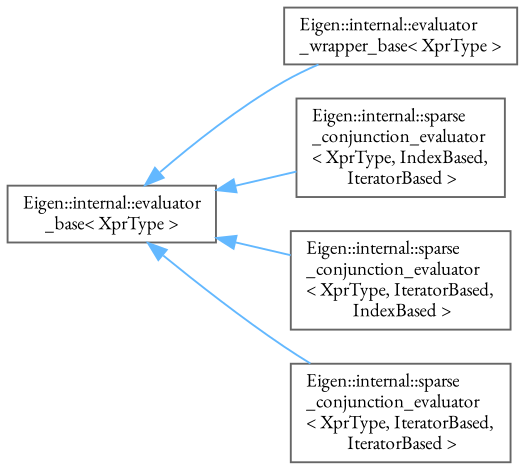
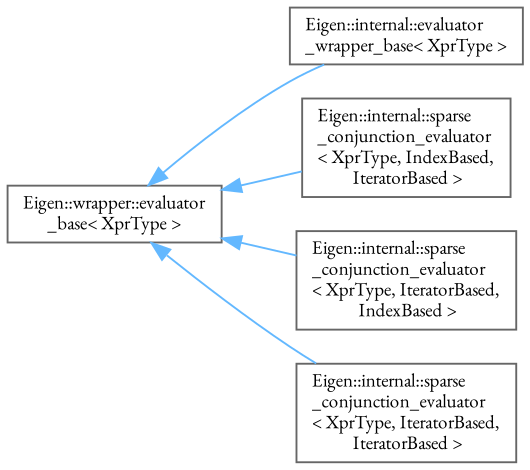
node "Eigen::internal::evaluator _base< XprType >": label "Eigen::internal::evaluator _base< XprType >" -> "Eigen::wrapper::evaluator _base< XprType >"
